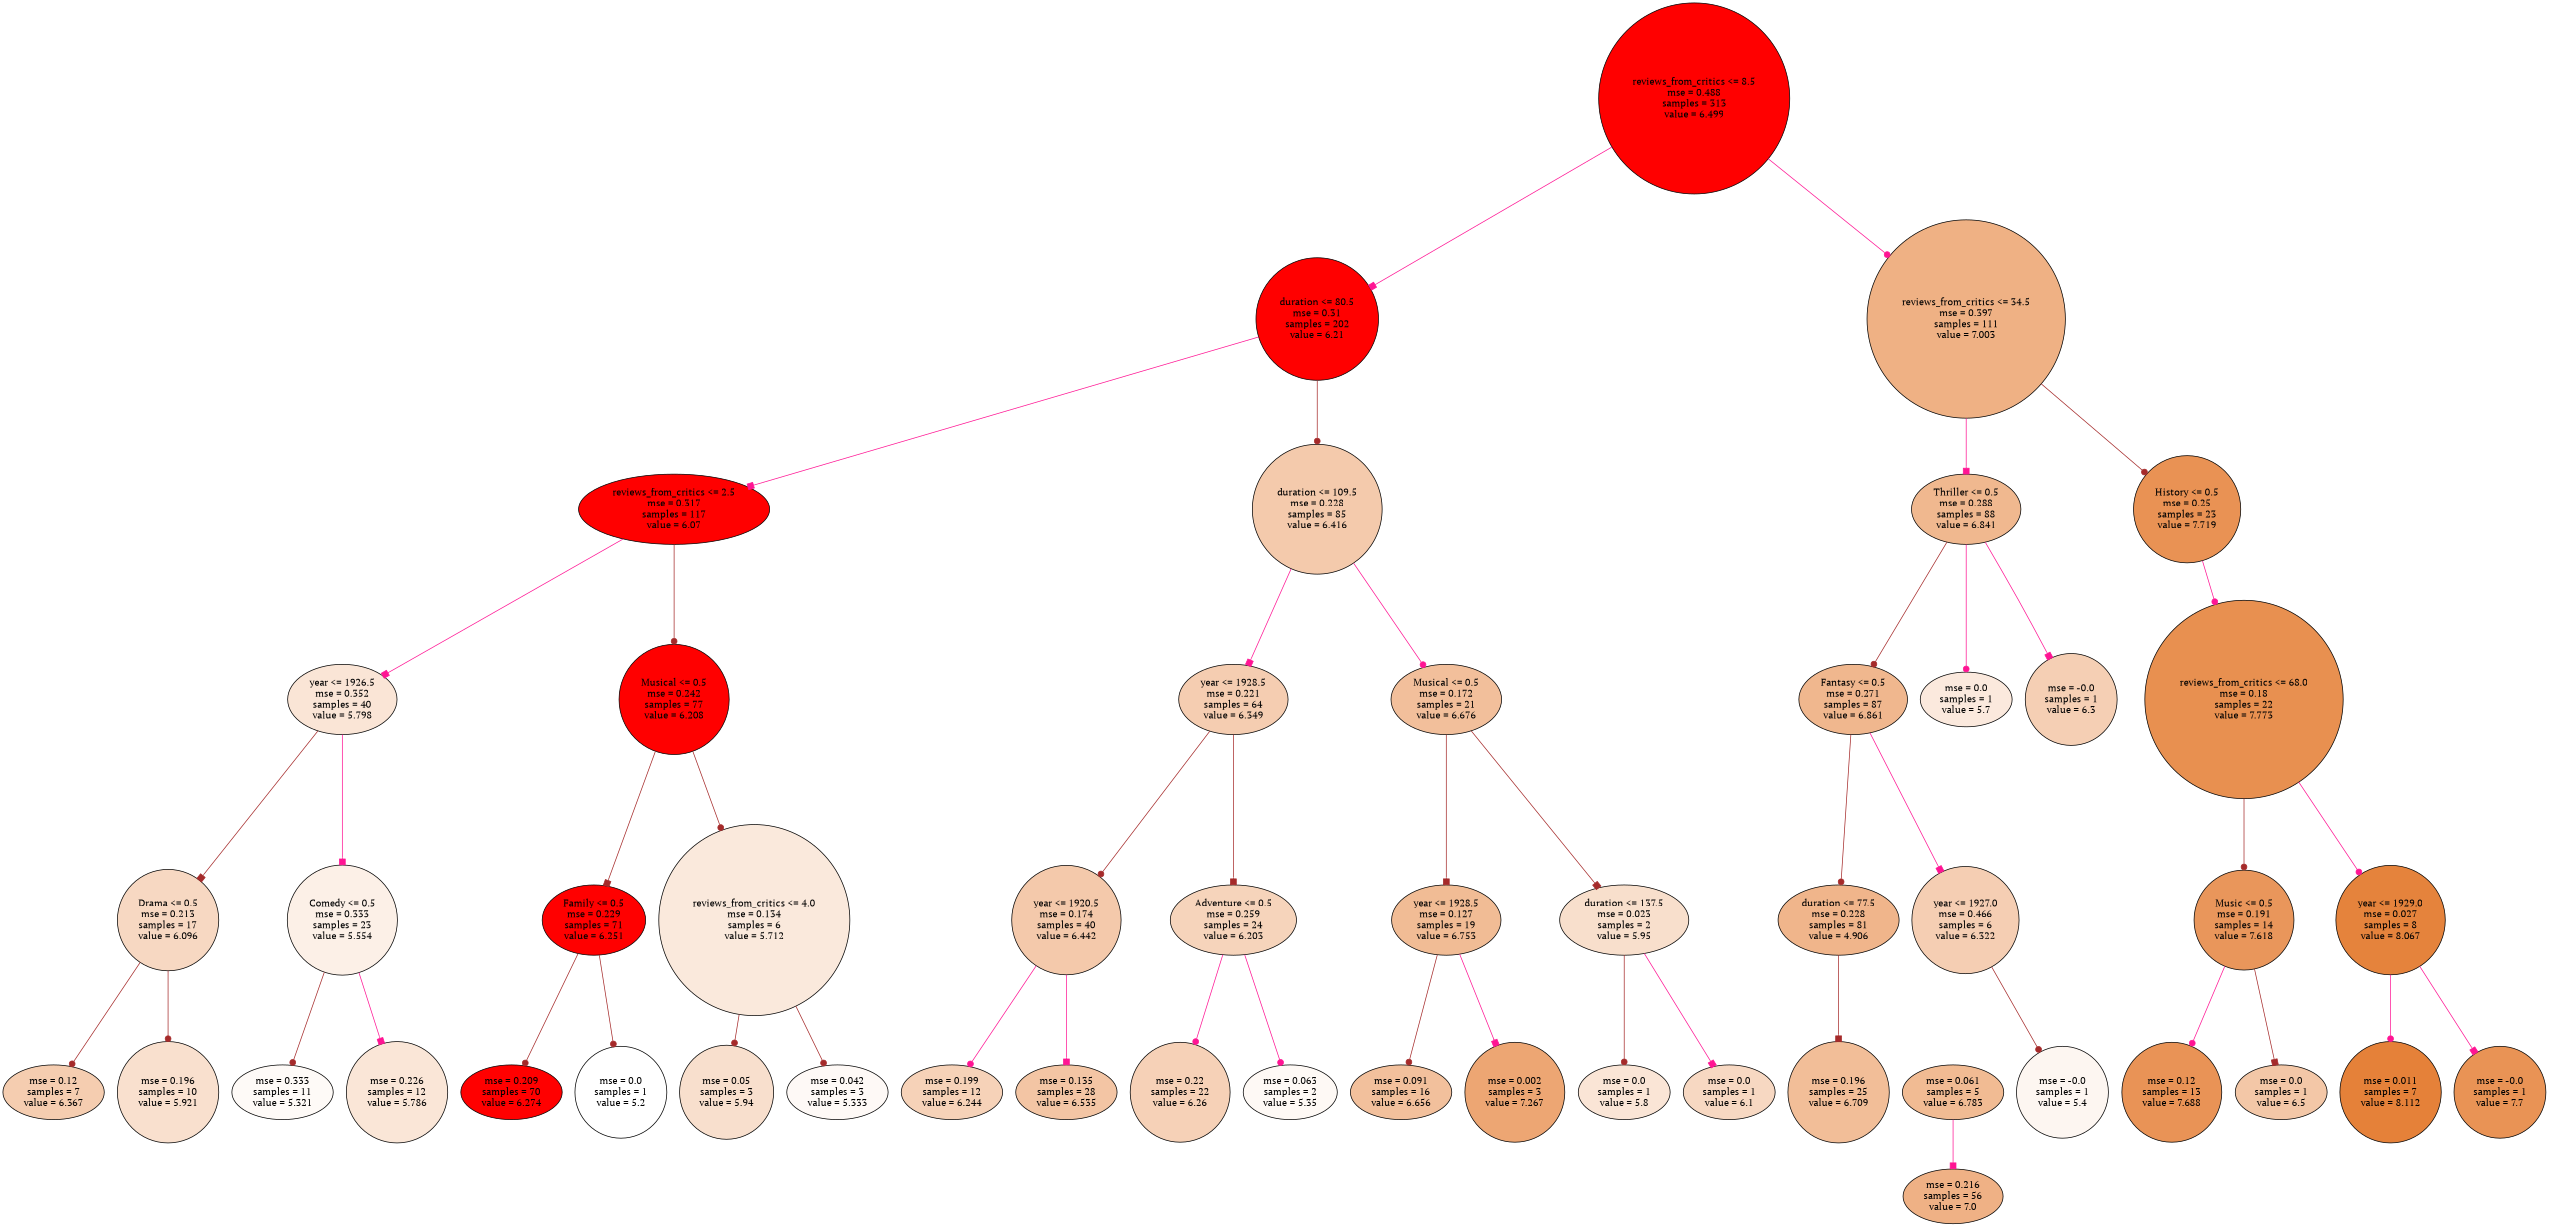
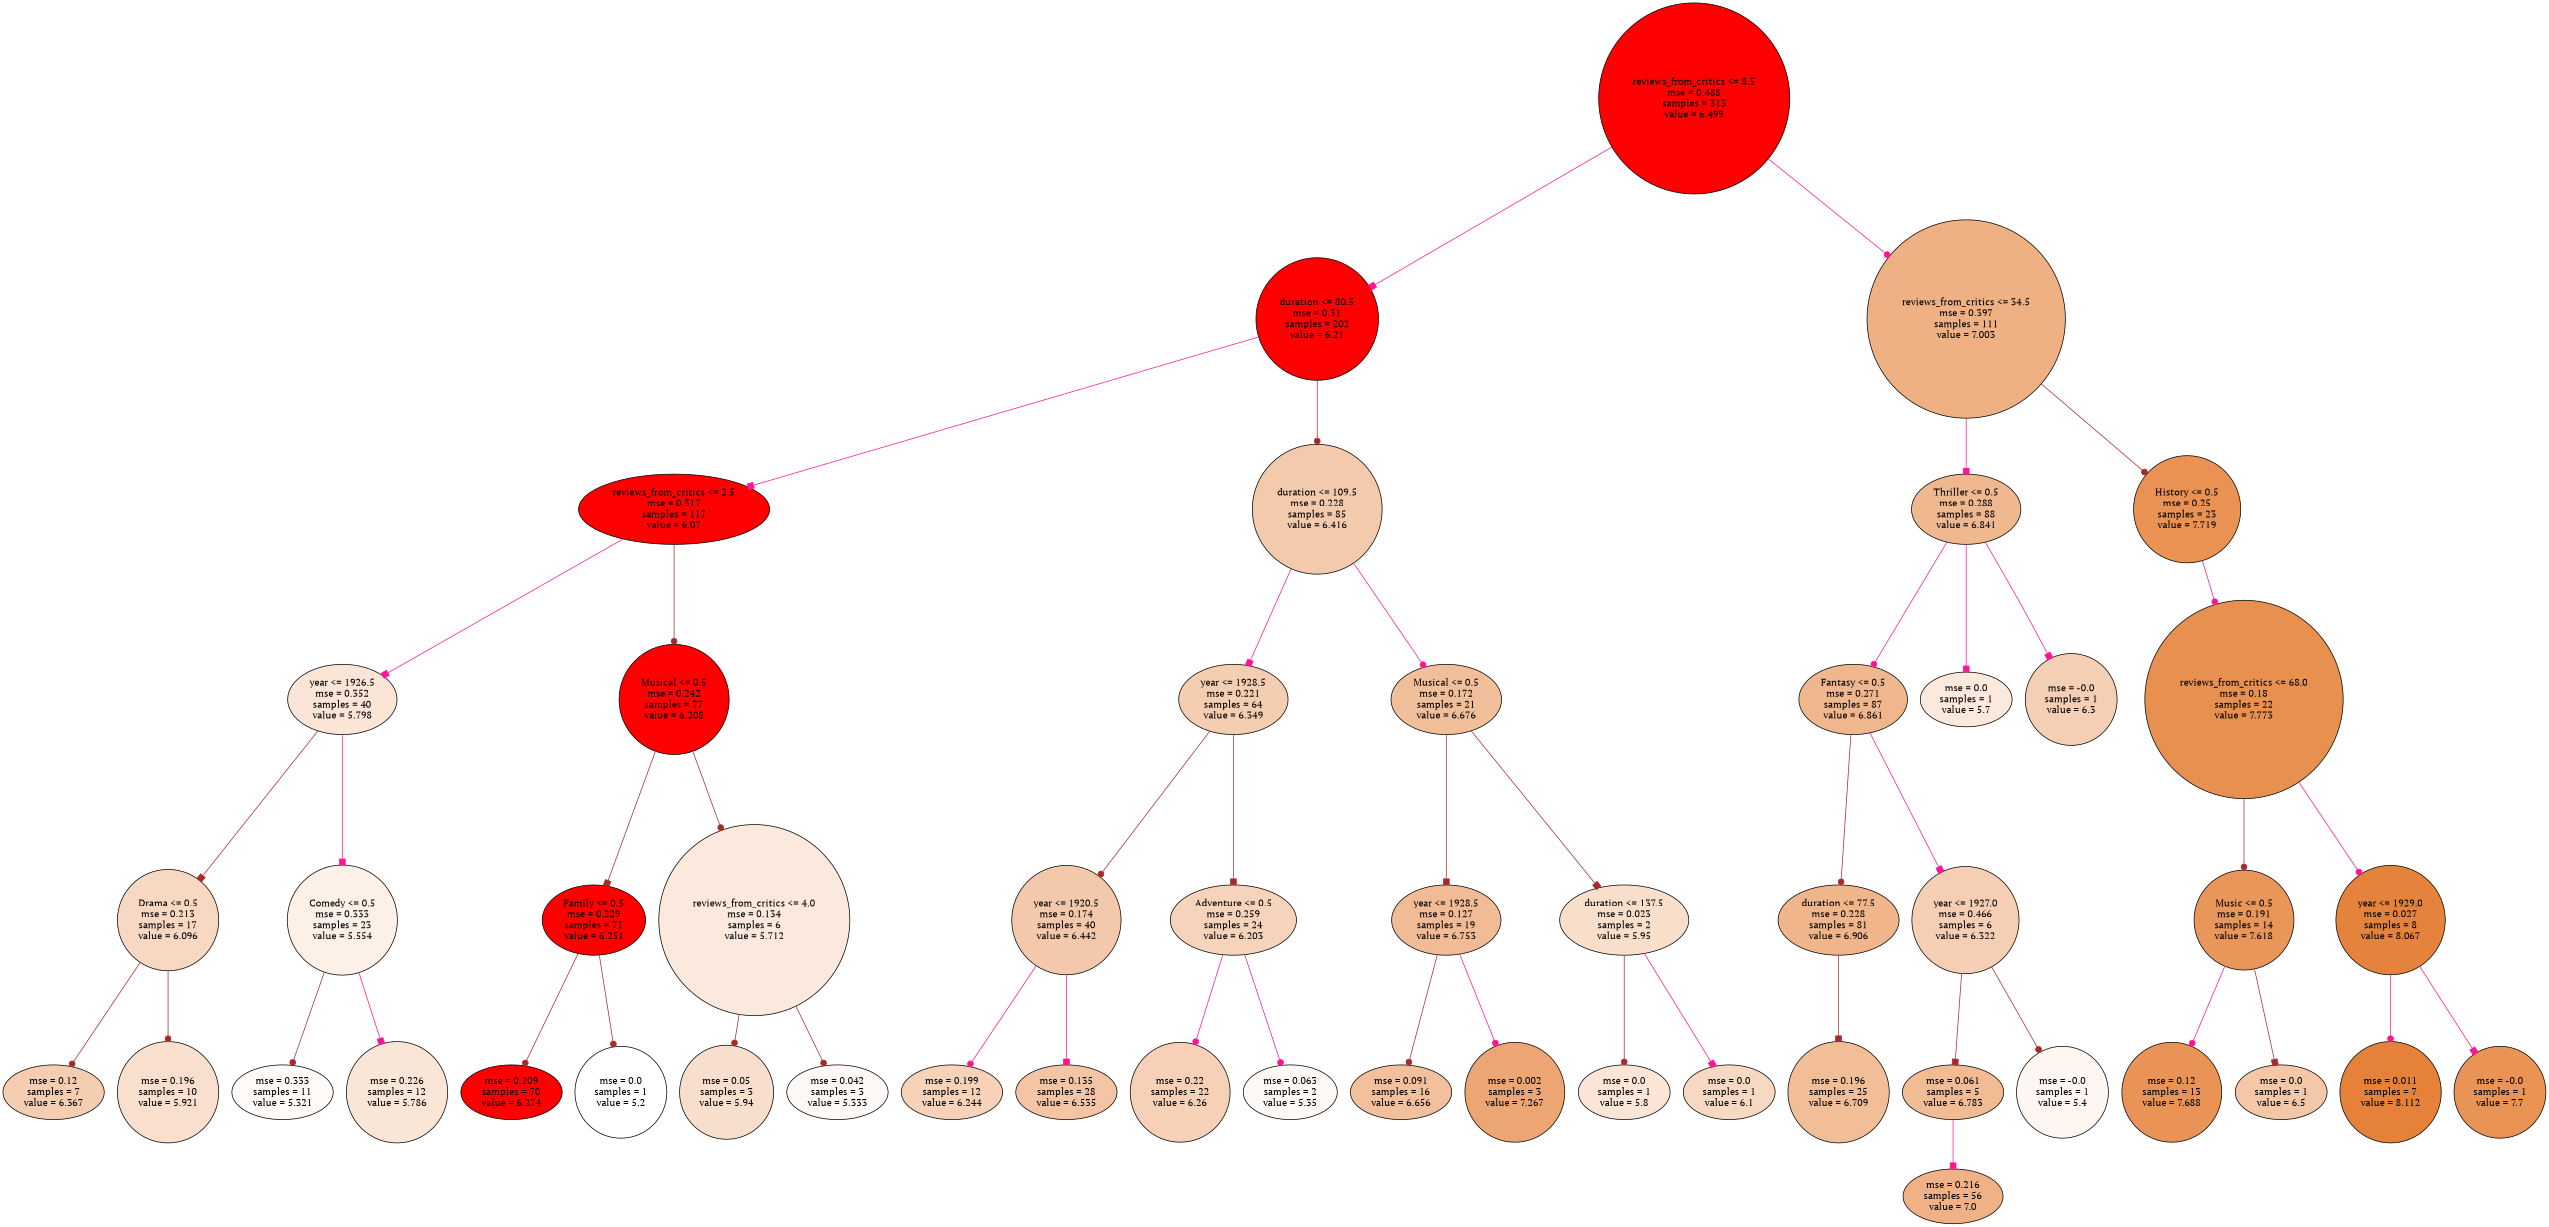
edge "Thriller <= 0.5 mse = 0.288 samples = 88 value = 6.841" -> "Fantasy <= 0.5 mse = 0.271 samples = 87 value = 6.861": color brown -> deeppink
edge "Thriller <= 0.5 mse = 0.288 samples = 88 value = 6.841" -> "mse = 0.0 samples = 1 value = 5.7": arrowhead dot -> box
node "duration <= 77.5 mse = 0.228 samples = 81 value = 4.906": label "duration <= 77.5 mse = 0.228 samples = 81 value = 4.906" -> "duration <= 77.5 mse = 0.228 samples = 81 value = 6.906"
edge "year <= 1928.5 mse = 0.127 samples = 19 value = 6.753" -> "mse = 0.002 samples = 3 value = 7.267": arrowhead box -> dot
edge "year <= 1927.0 mse = 0.466 samples = 6 value = 6.322" -> "mse = 0.061 samples = 5 value = 6.783": added
